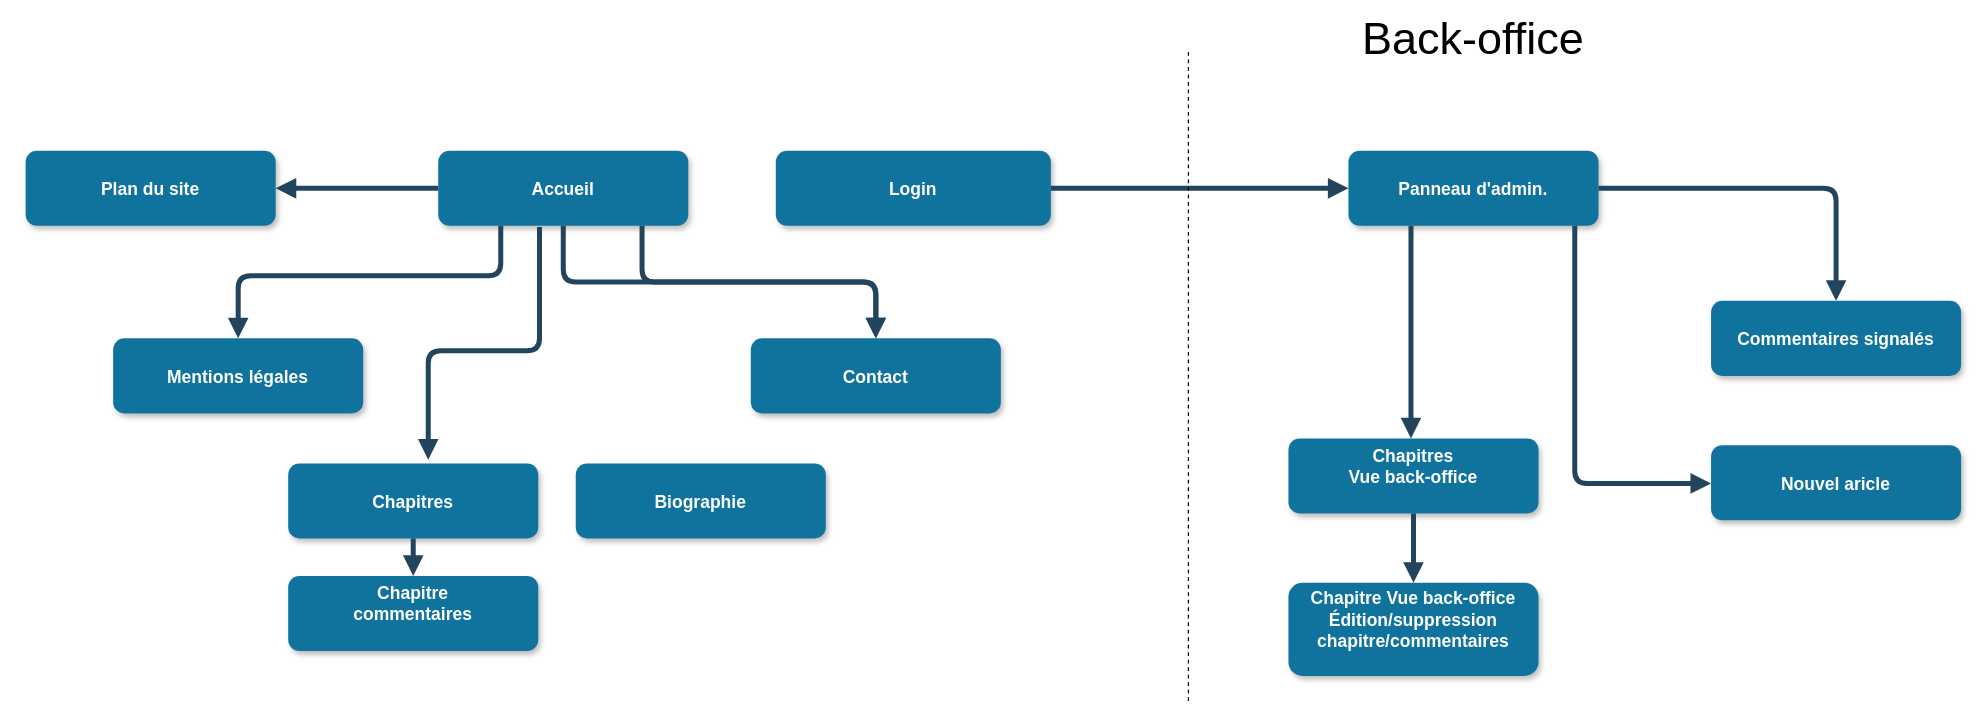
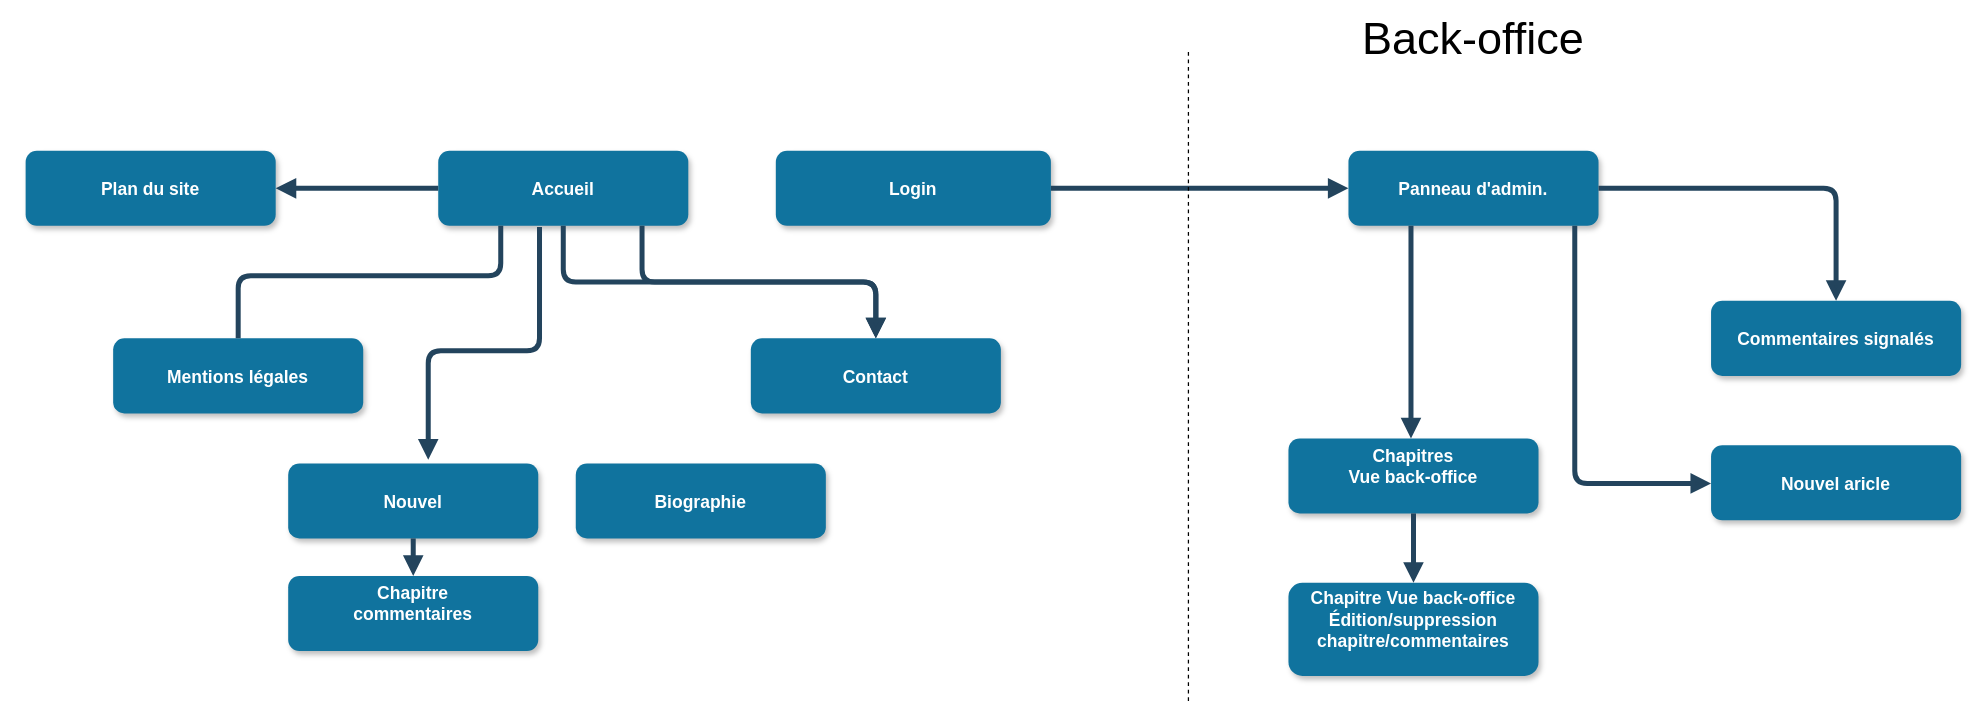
edge "Accueil" -> "Mentions légales": arrowhead block -> none
node "Chapitres": label "Chapitres" -> "Nouvel"
